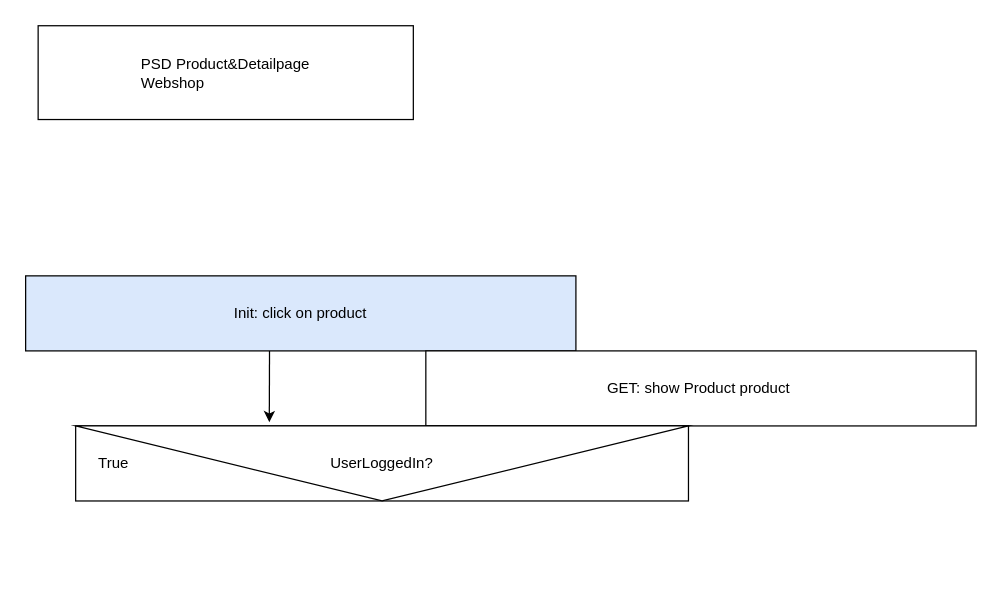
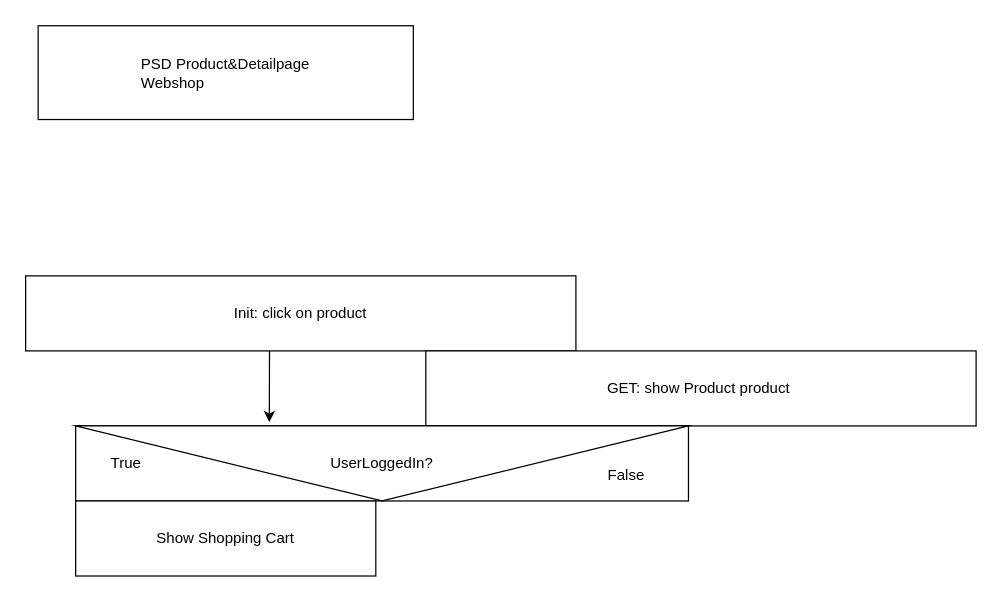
node "Init: click on product": fillcolor #dae8fc -> #ffffff
node "True": moved (113, 463) -> (126, 463)
node "False": added
node "Show Shopping Cart": added
